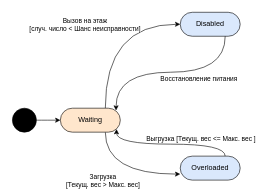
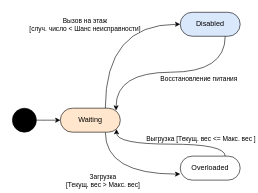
node "Overloaded": fillcolor #dae8fc -> #ffffff
